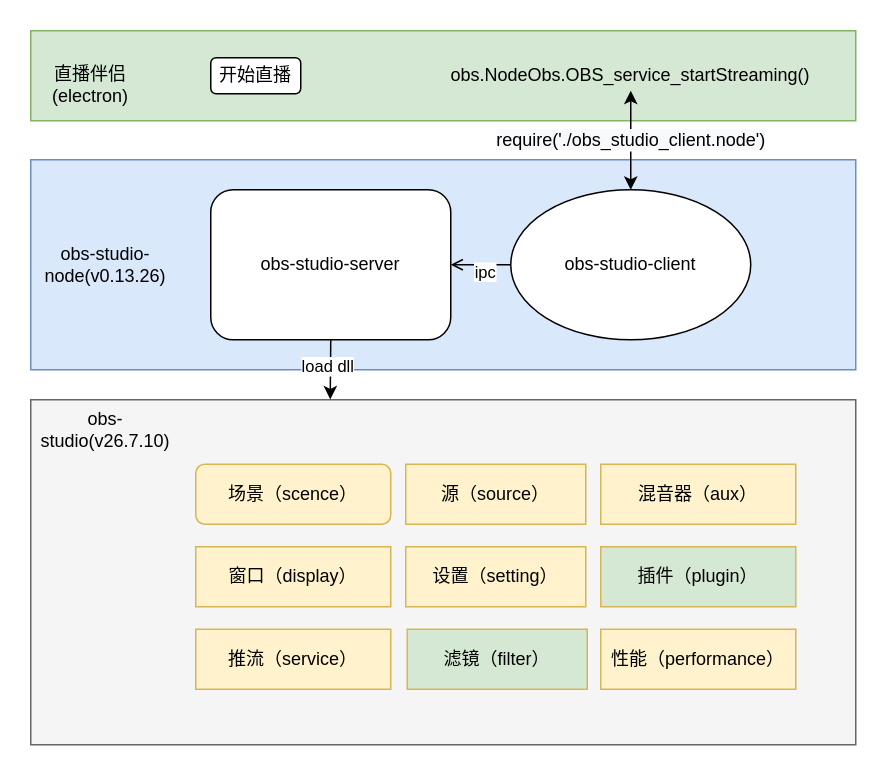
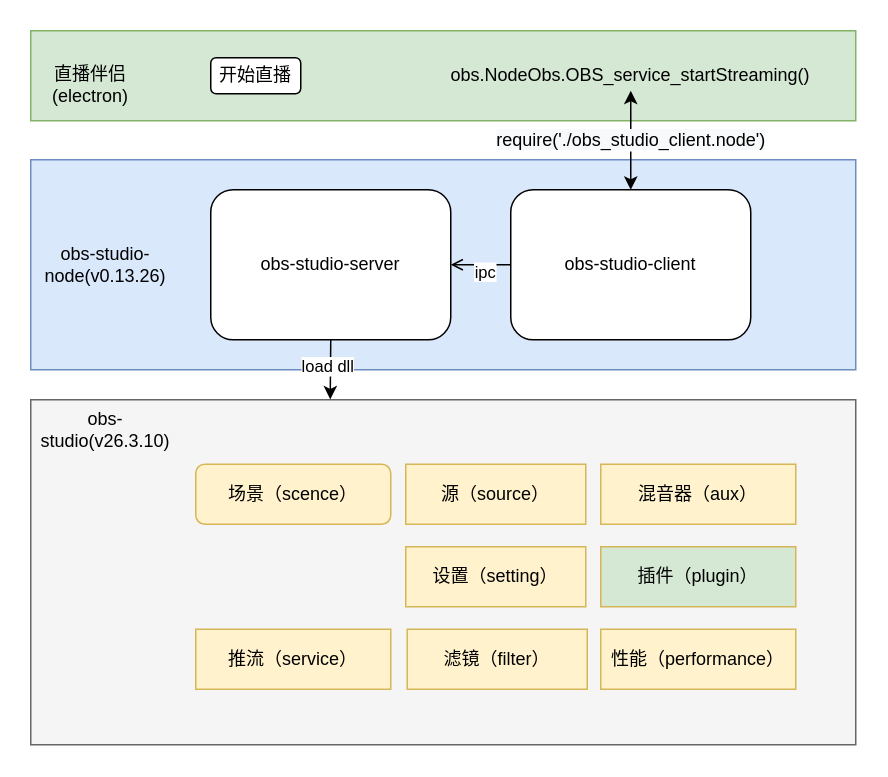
node "obs-studio-client": shape ellipse -> rounded rectangle
node "obs-studio(v26.7.10)": label "obs-studio(v26.7.10)" -> "obs-studio(v26.3.10)"
node "窗口（display）": removed
node "滤镜（filter）": fillcolor #d5e8d4 -> #fff2cc
